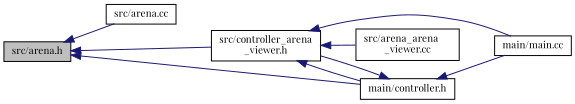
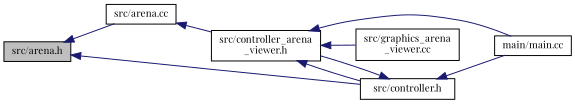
node "src/arena_arena _viewer.cc": label "src/arena_arena _viewer.cc" -> "src/graphics_arena _viewer.cc"
edge "src/controller_arena _viewer.h" -> "src/arena.h": now "src/controller_arena _viewer.h" -> "src/arena.cc"
node "main/controller.h": label "main/controller.h" -> "src/controller.h"
